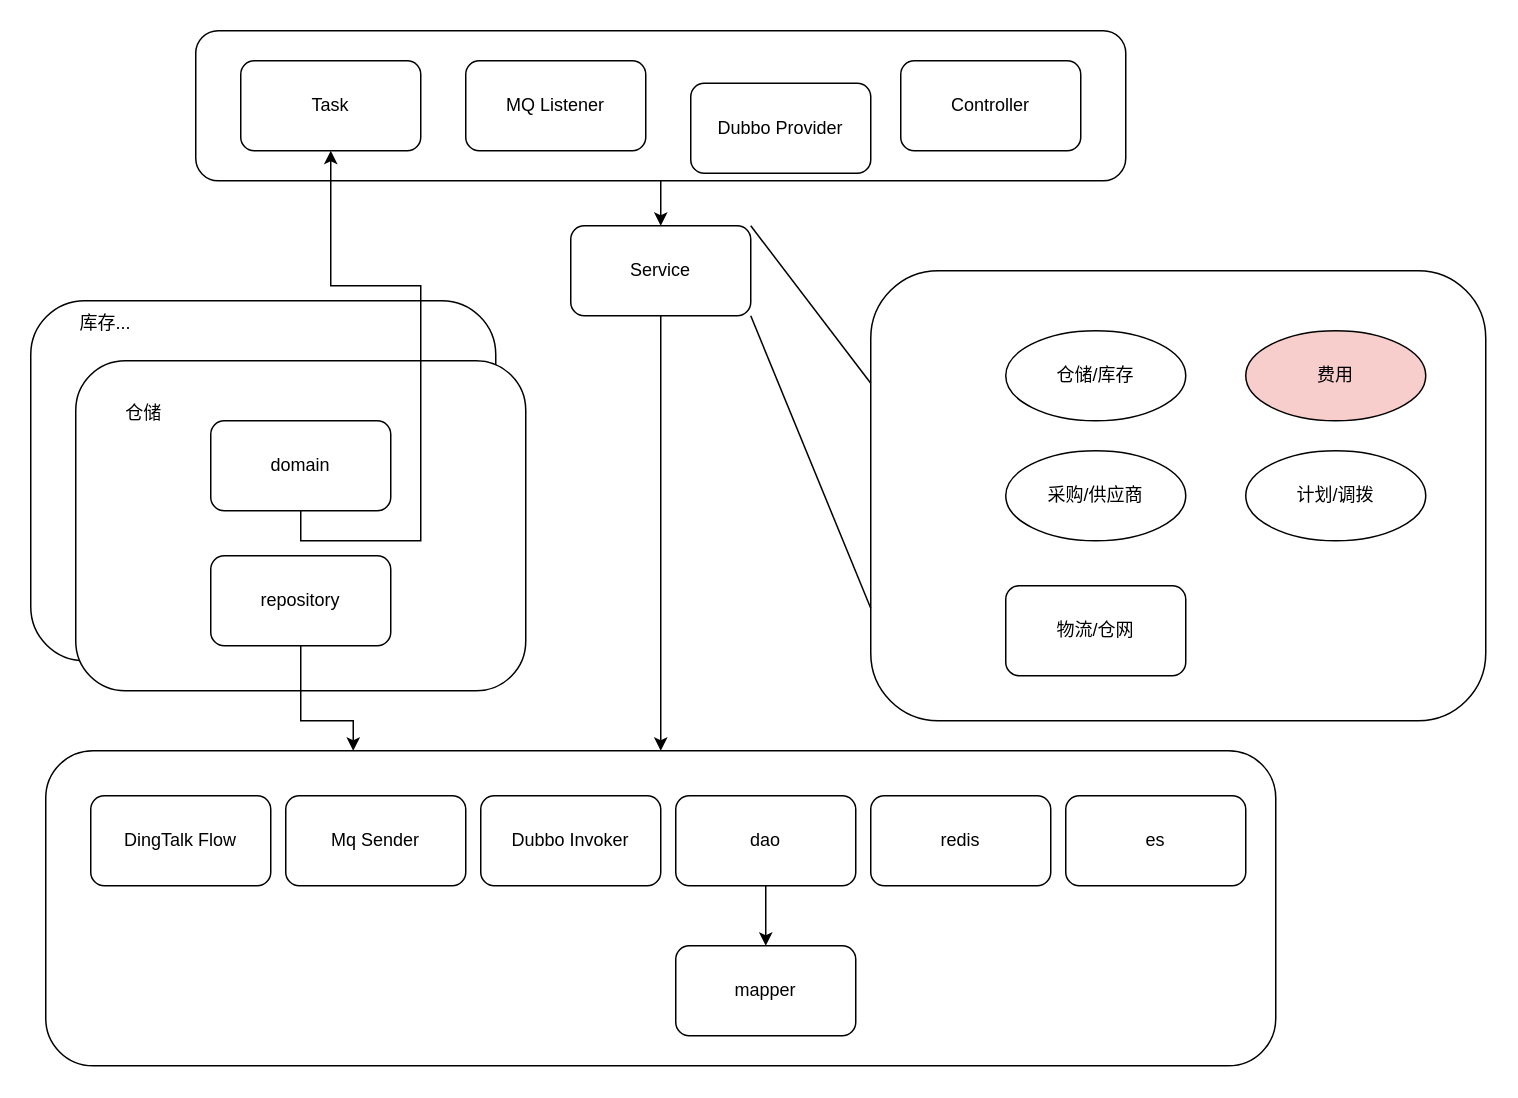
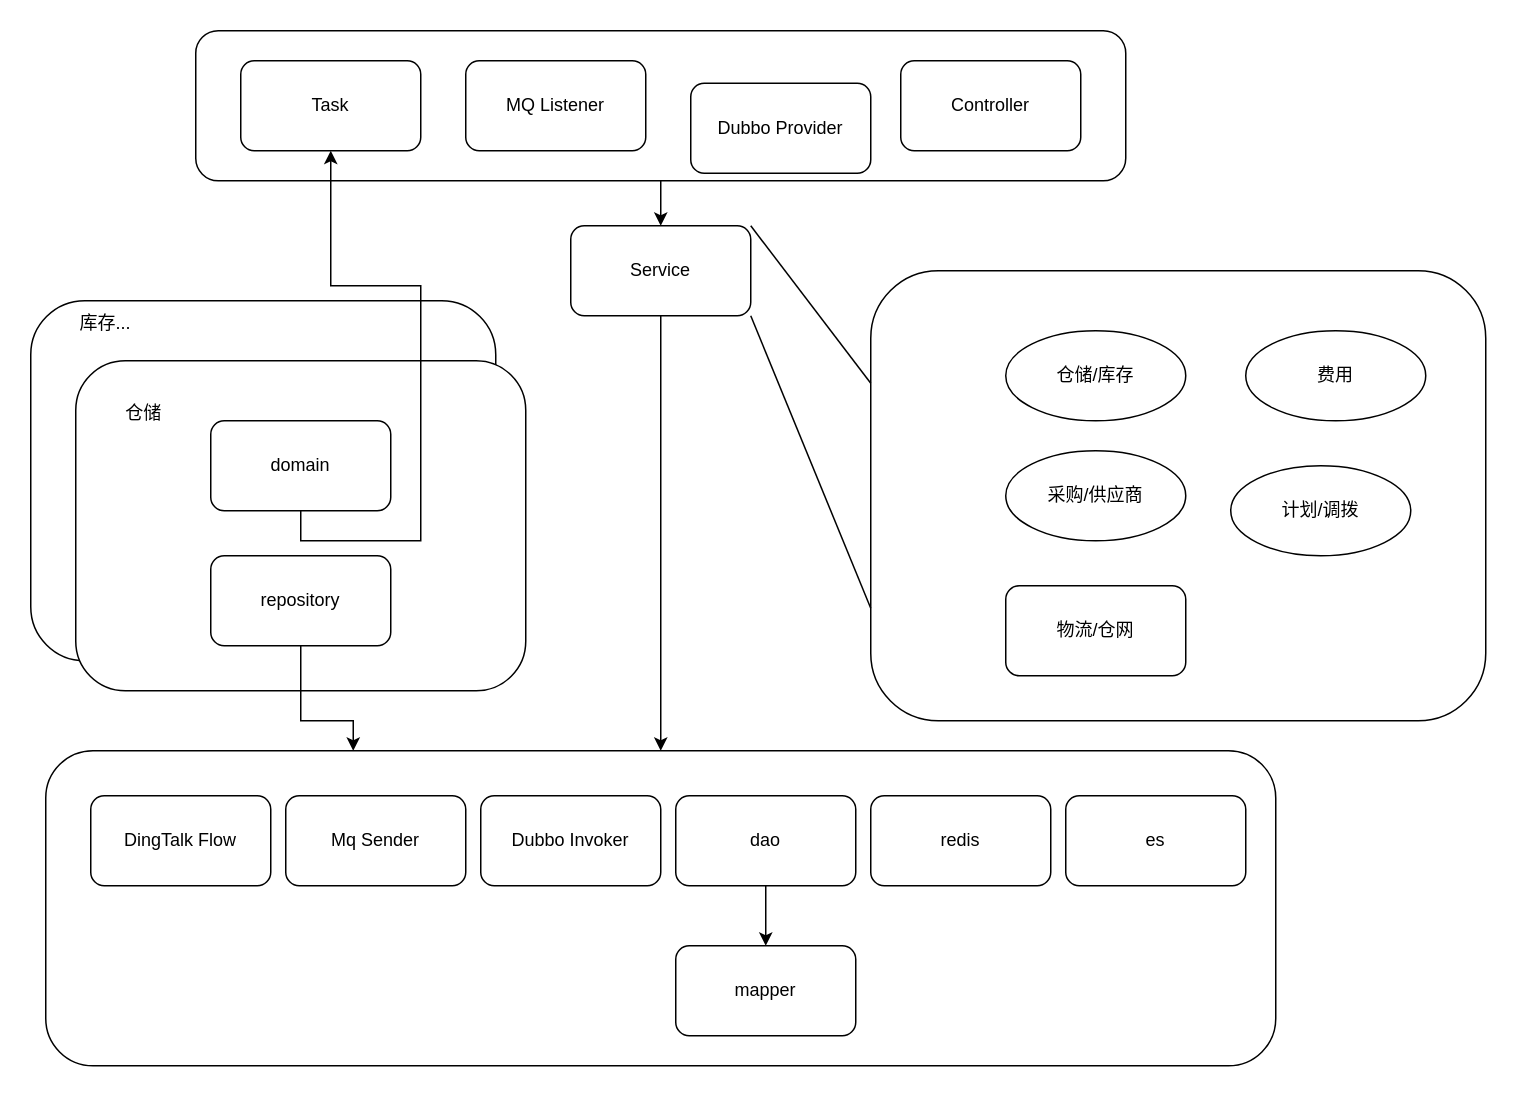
node "费用": fillcolor #f8cecc -> #ffffff
node "计划/调拨": moved (1336, 496) -> (1321, 511)
